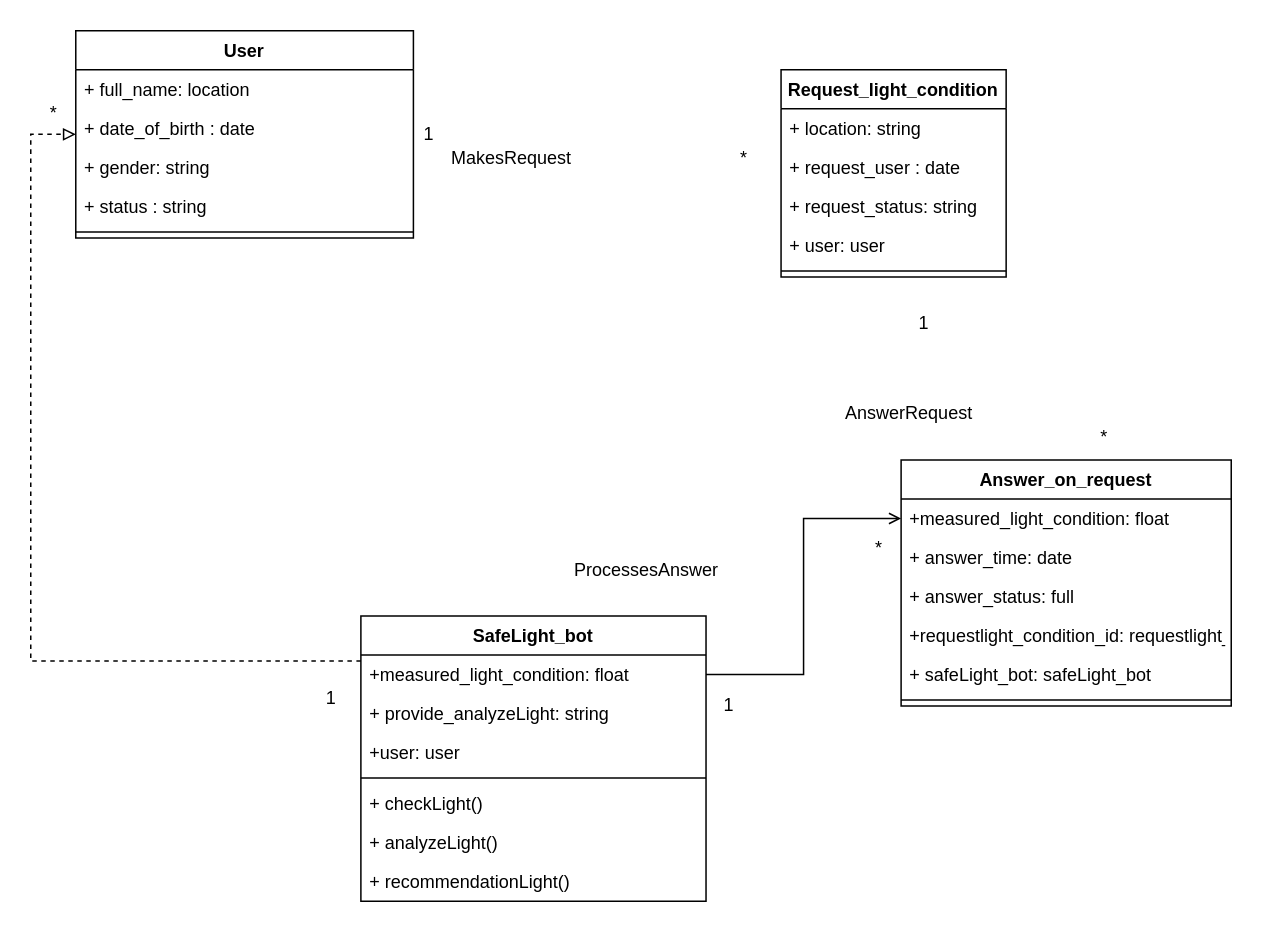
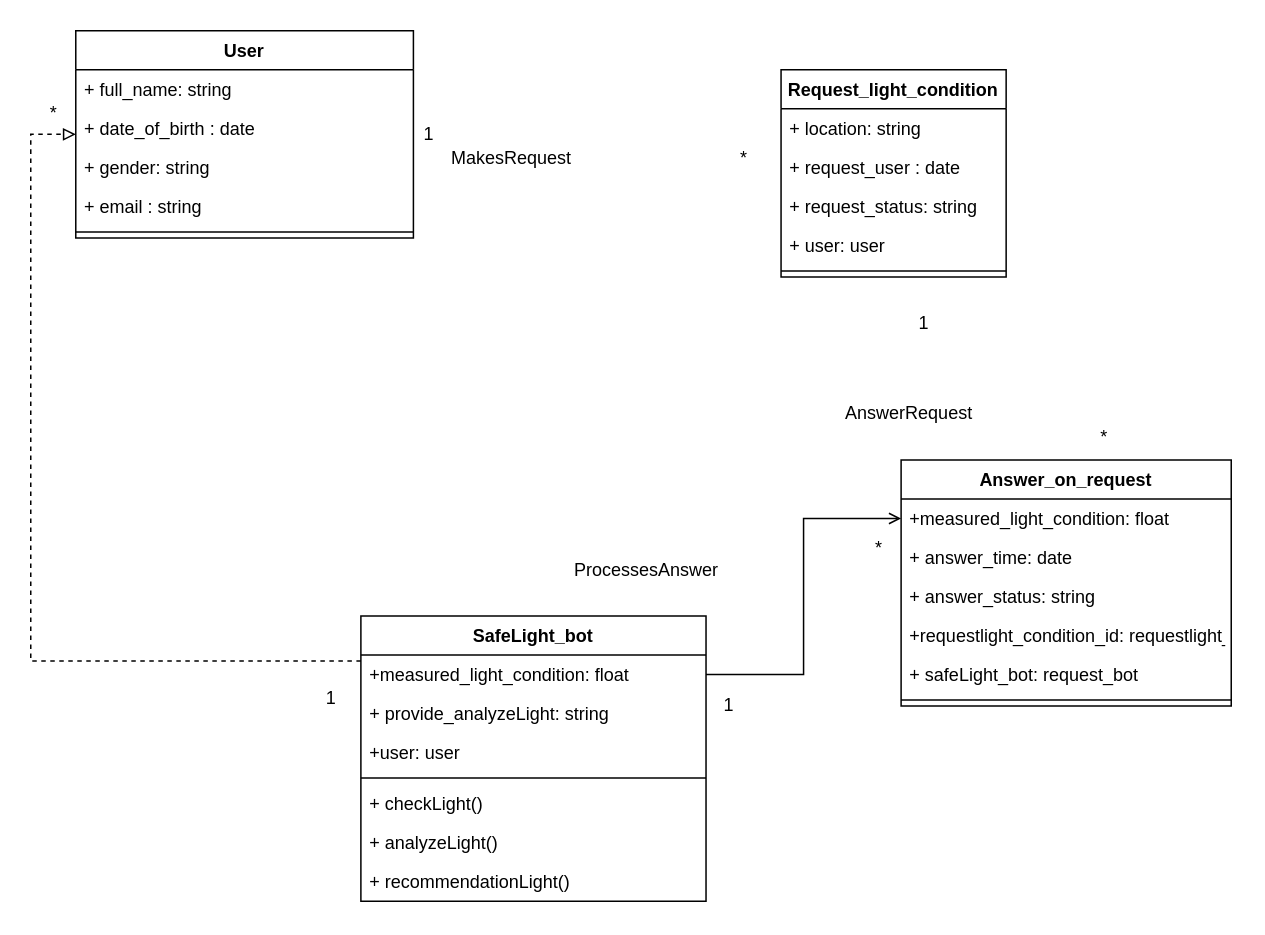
node "+ full_name: location": label "+ full_name: location" -> "+ full_name: string"
node "+ status : string": label "+ status : string" -> "+ email : string"
node "+ answer_status: full": label "+ answer_status: full" -> "+ answer_status: string"
node "+ safeLight_bot: safeLight_bot": label "+ safeLight_bot: safeLight_bot" -> "+ safeLight_bot: request_bot"
